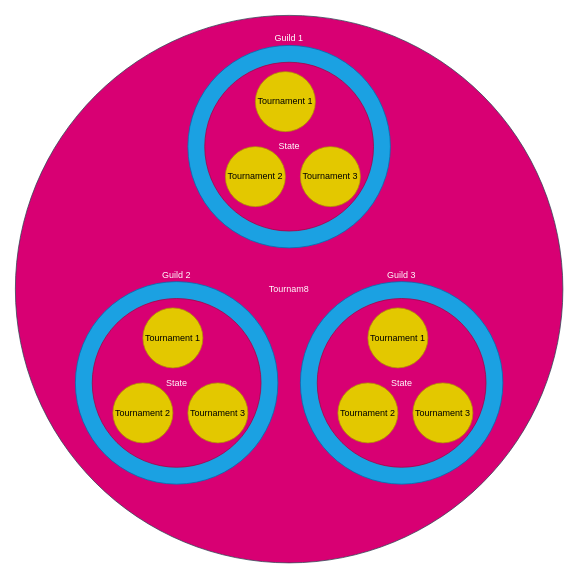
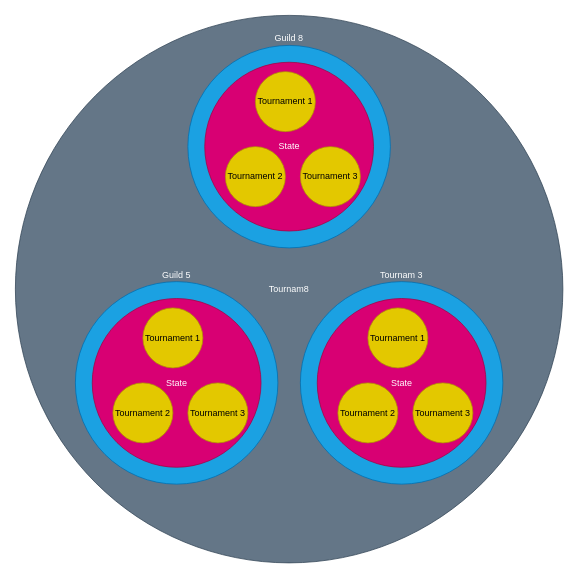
node "Guild 1": label "Guild 1" -> "Guild 8"
node "Guild 2": label "Guild 2" -> "Guild 5"
node "Guild 3": label "Guild 3" -> "Tournam 3"
node "Tournam8": fillcolor #d80073 -> #647687
